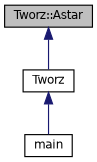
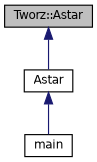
node "Tworz": label "Tworz" -> "Astar"
